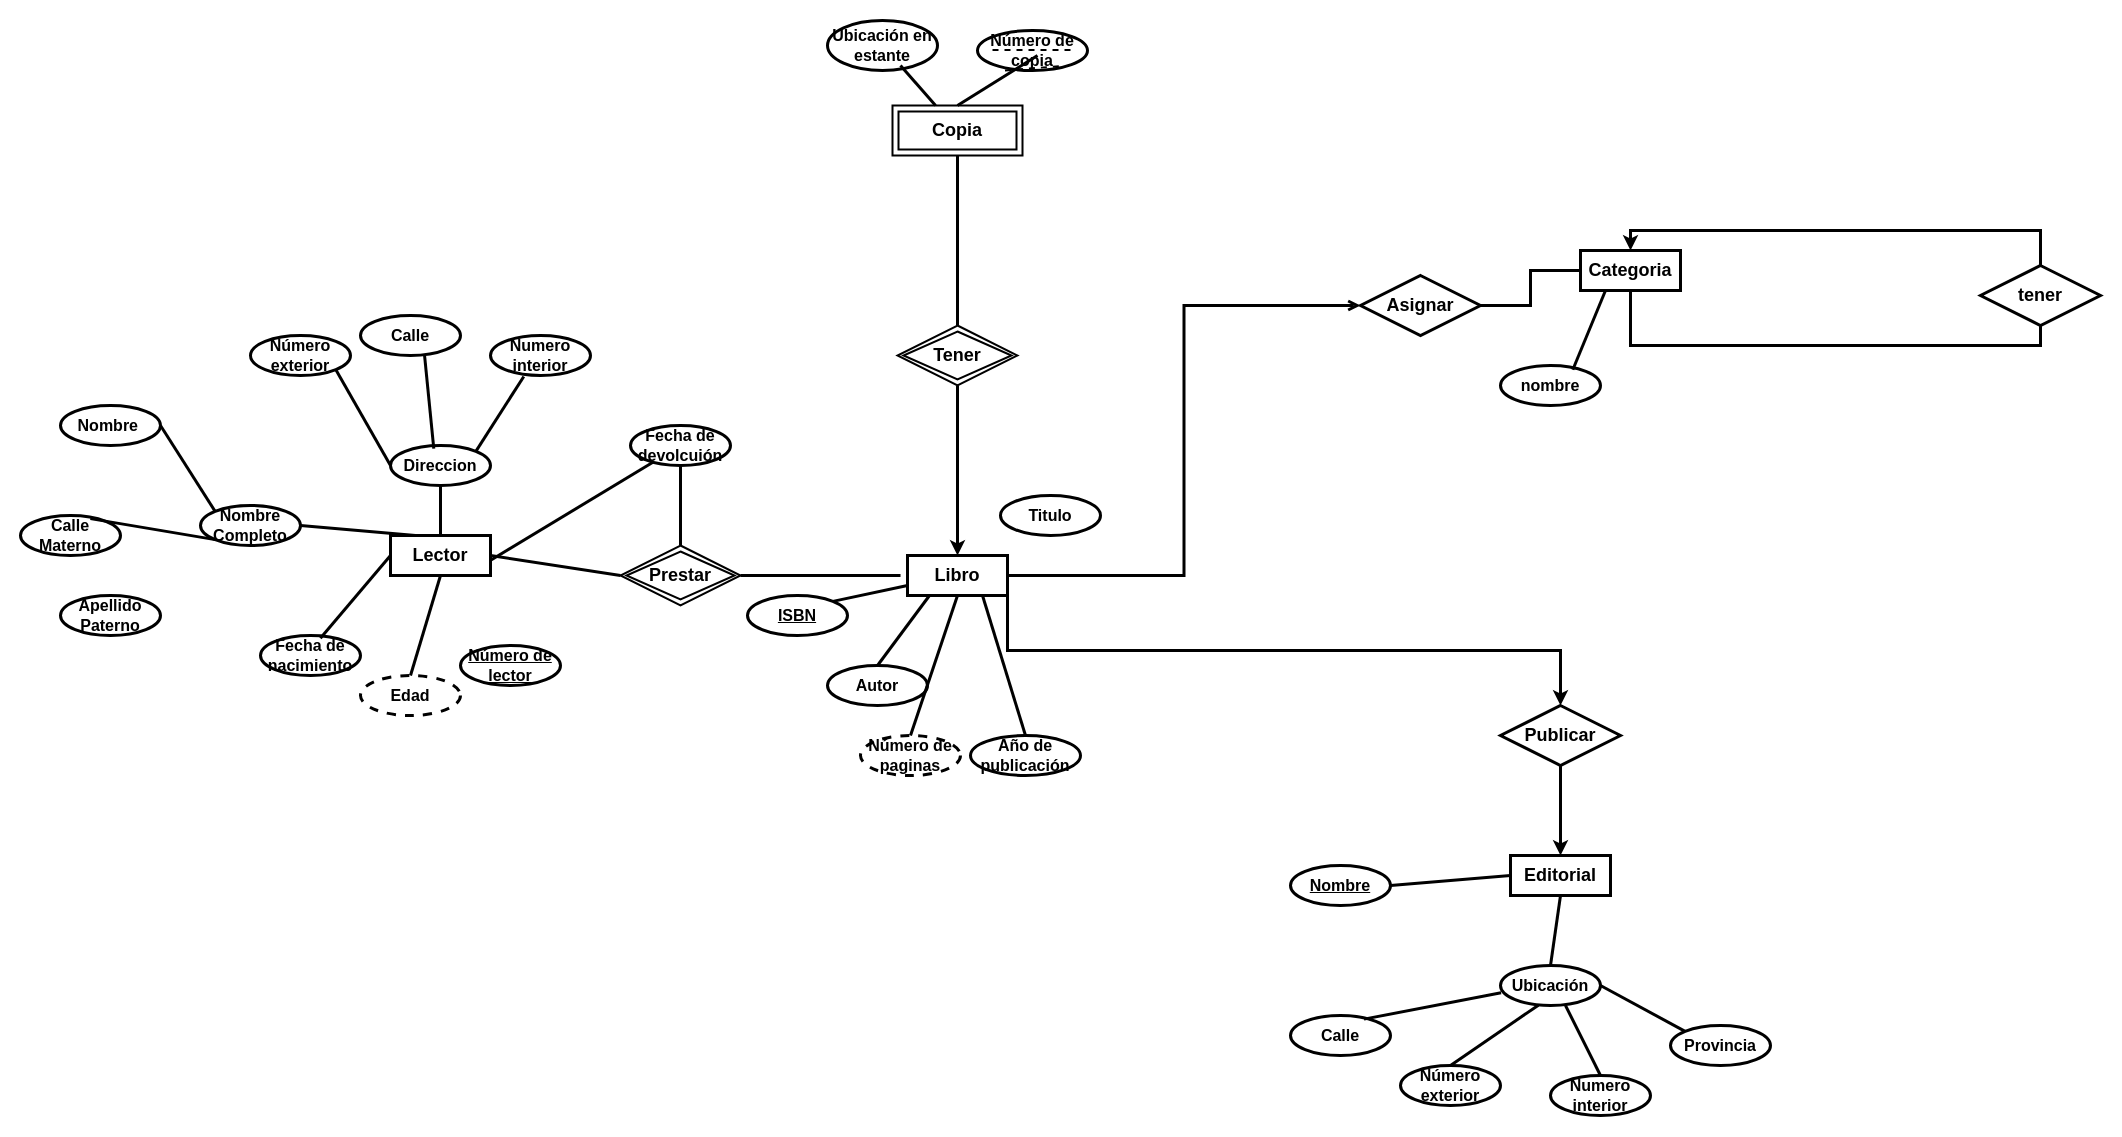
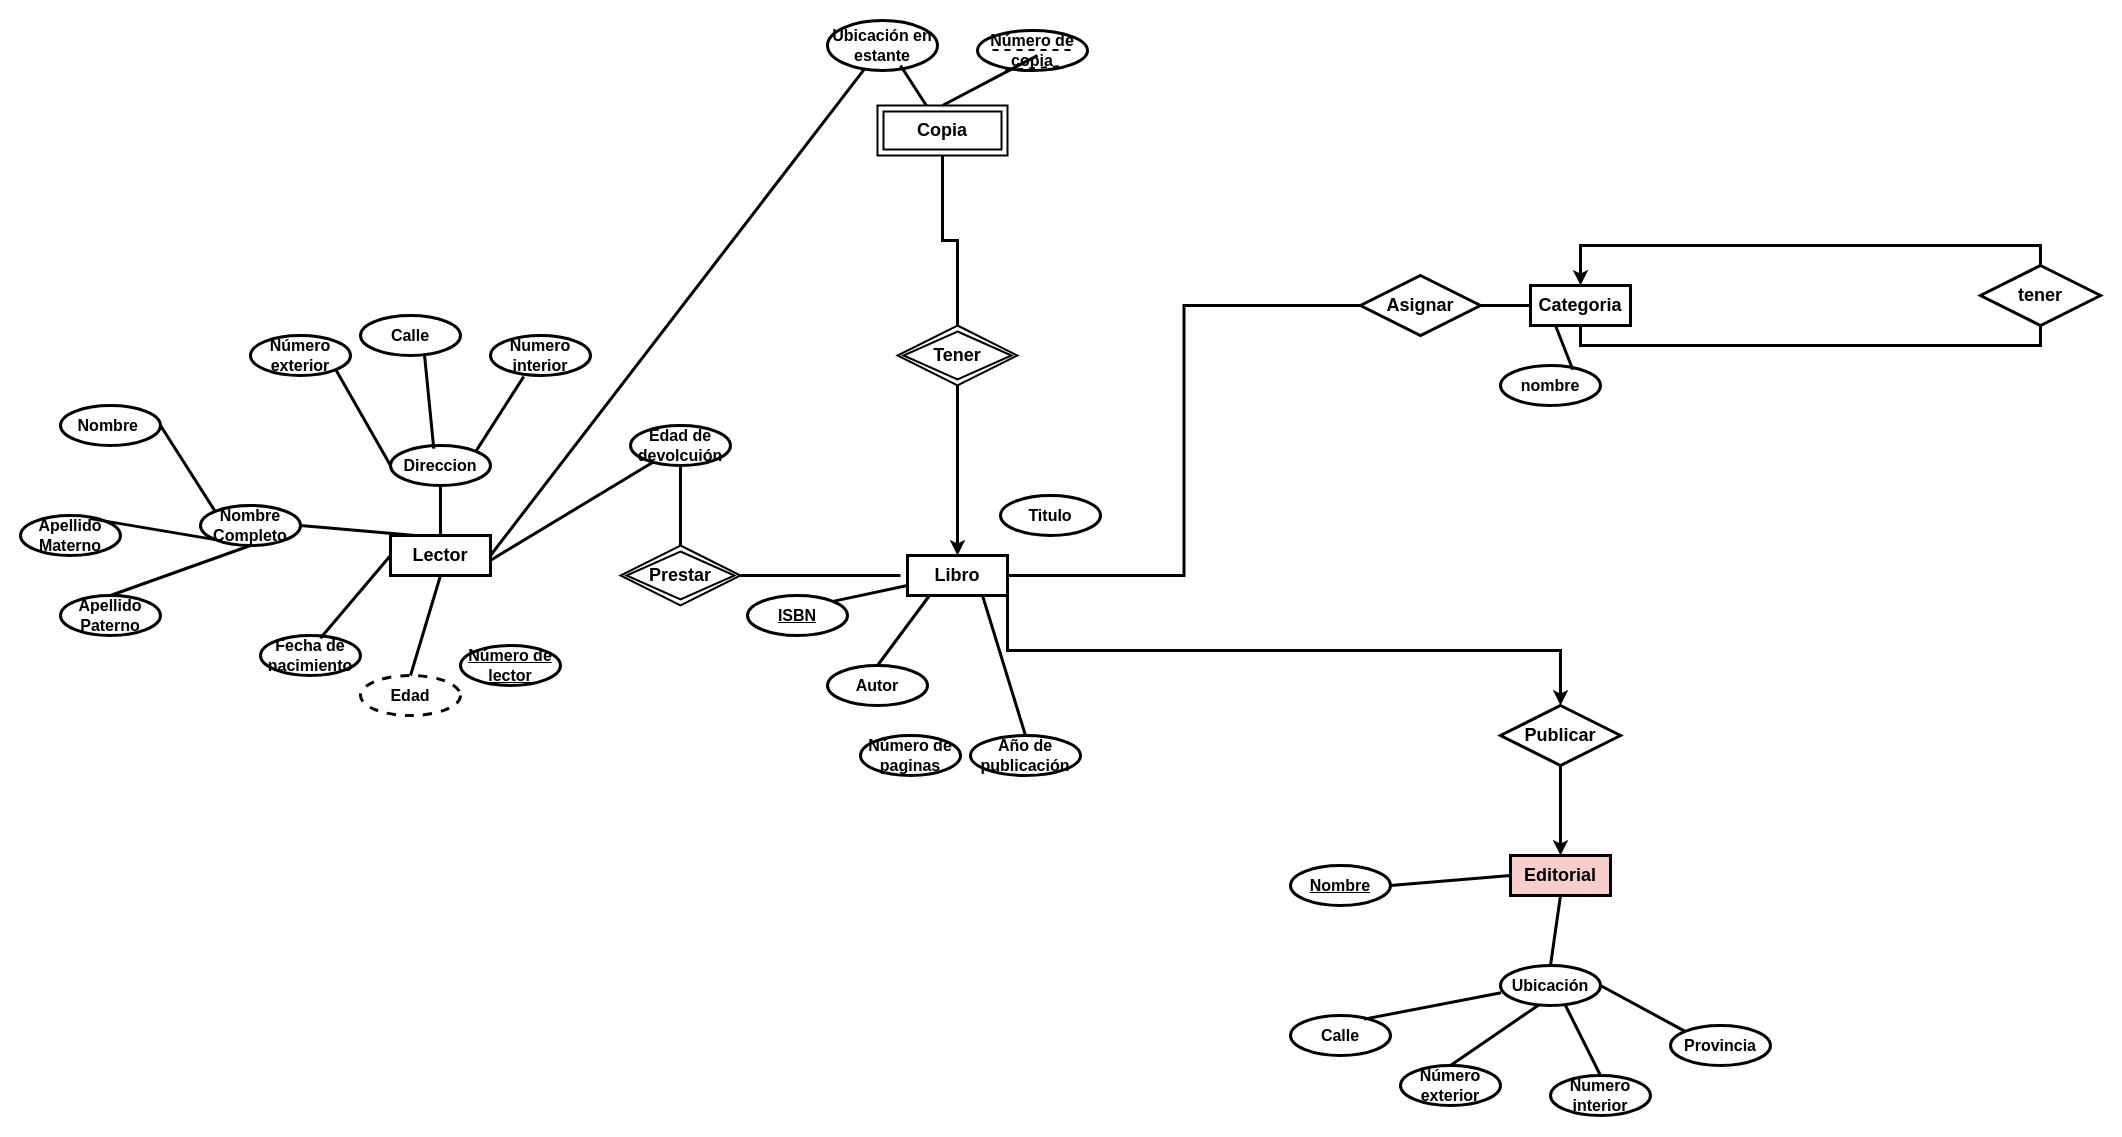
node "Copia": moved (958, 131) -> (943, 131)
node "Categoria": moved (1631, 271) -> (1581, 306)
edge "Libro" -> "Asignar": arrowhead open -> none
node "Fecha de devolcuión": label "Fecha de devolcuión" -> "Edad de devolcuión"
node "Calle Materno": label "Calle Materno" -> "Apellido Materno"
edge "Lector" -- "Prestar": now "Lector" -- "Ubicación en estante"
edge "Nombre Completo" -- "Apellido Paterno": added
edge "Libro" -- "Número de paginas": removed
node "Número de paginas": style dashed -> solid
node "Editorial": fillcolor #ffffff -> #f8cecc
